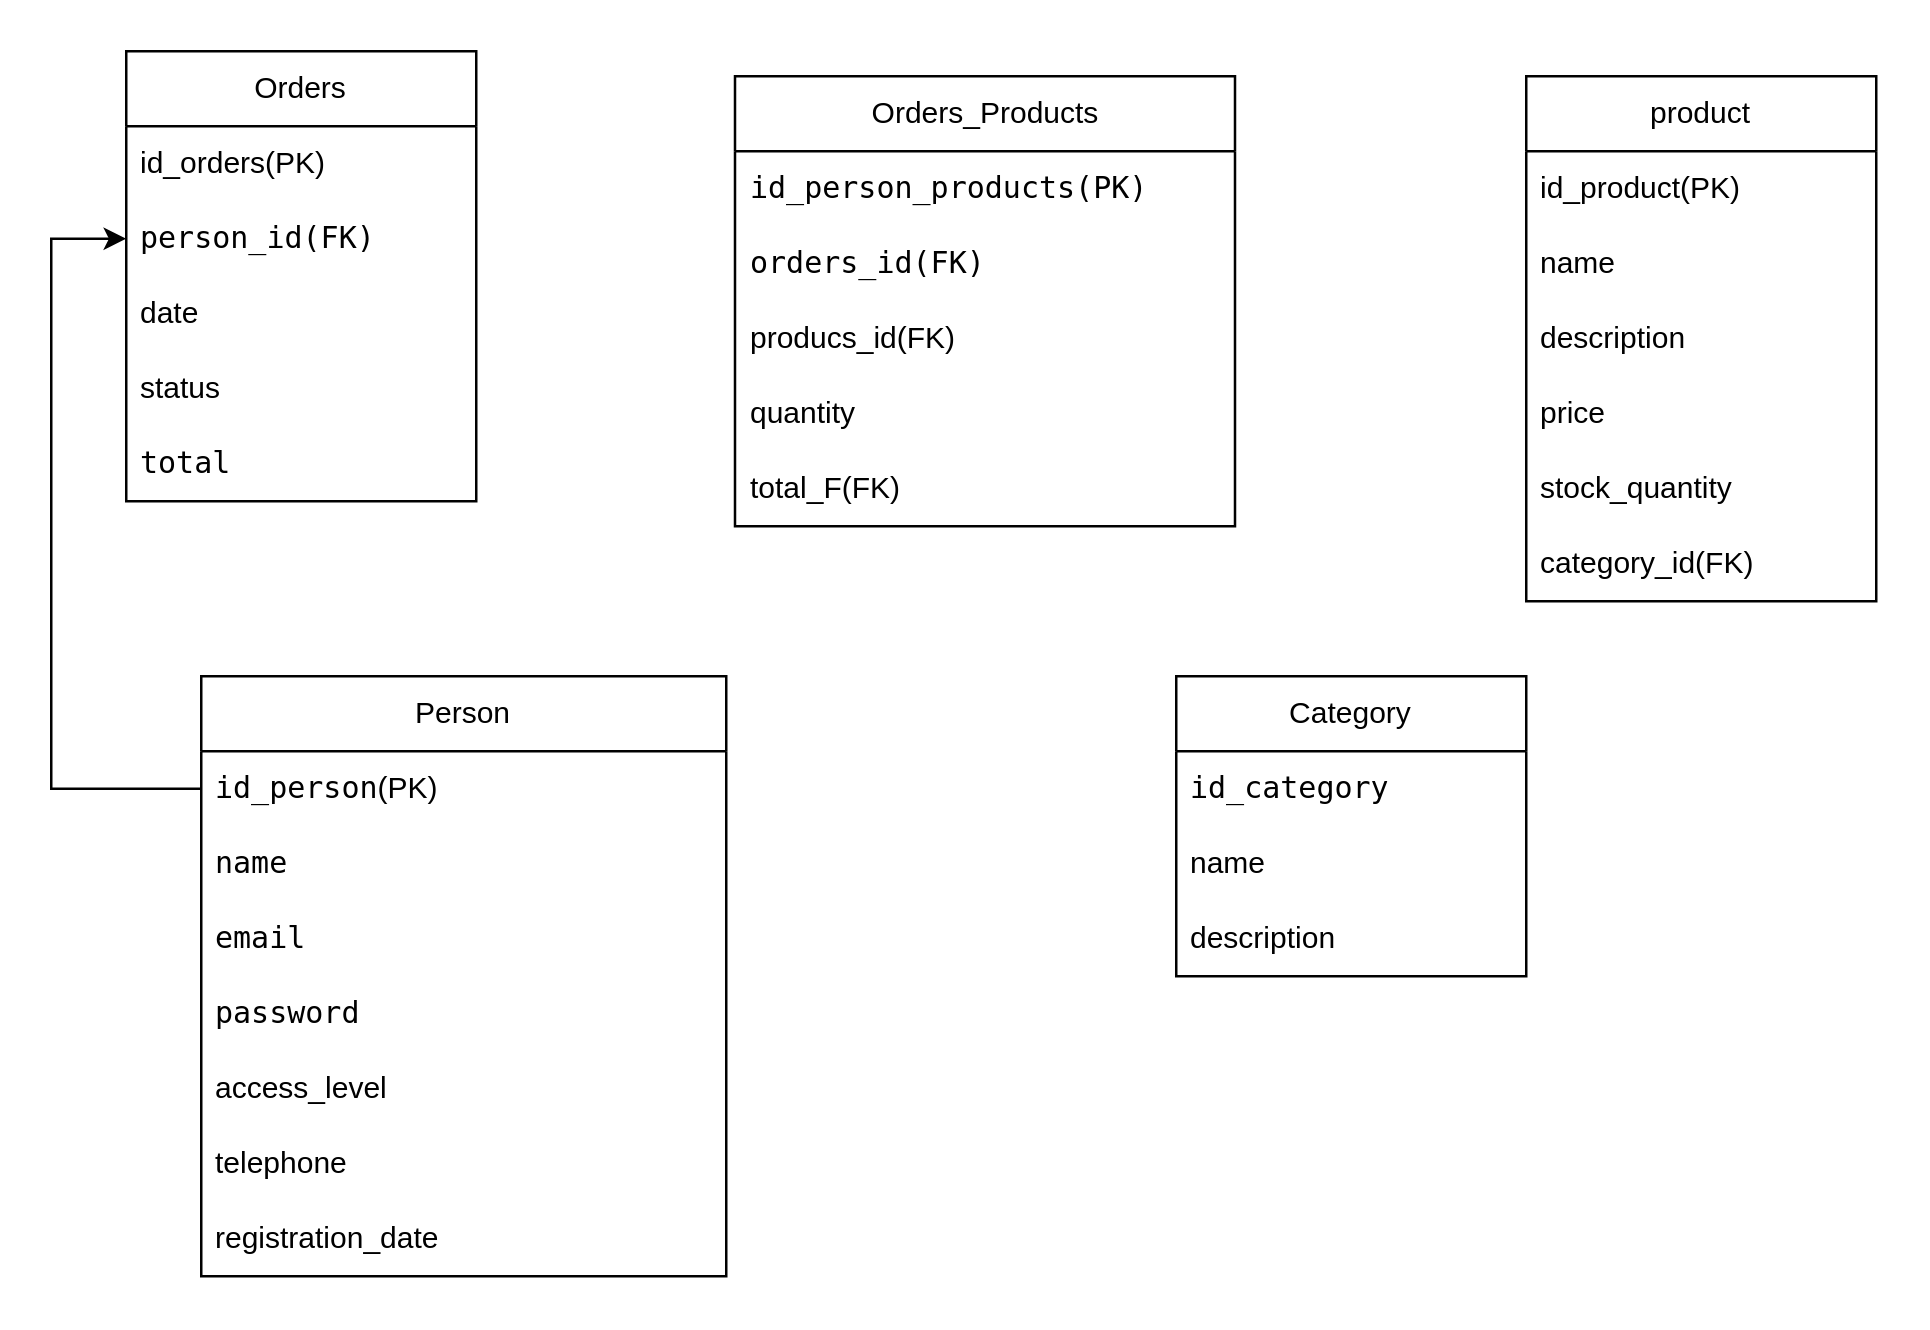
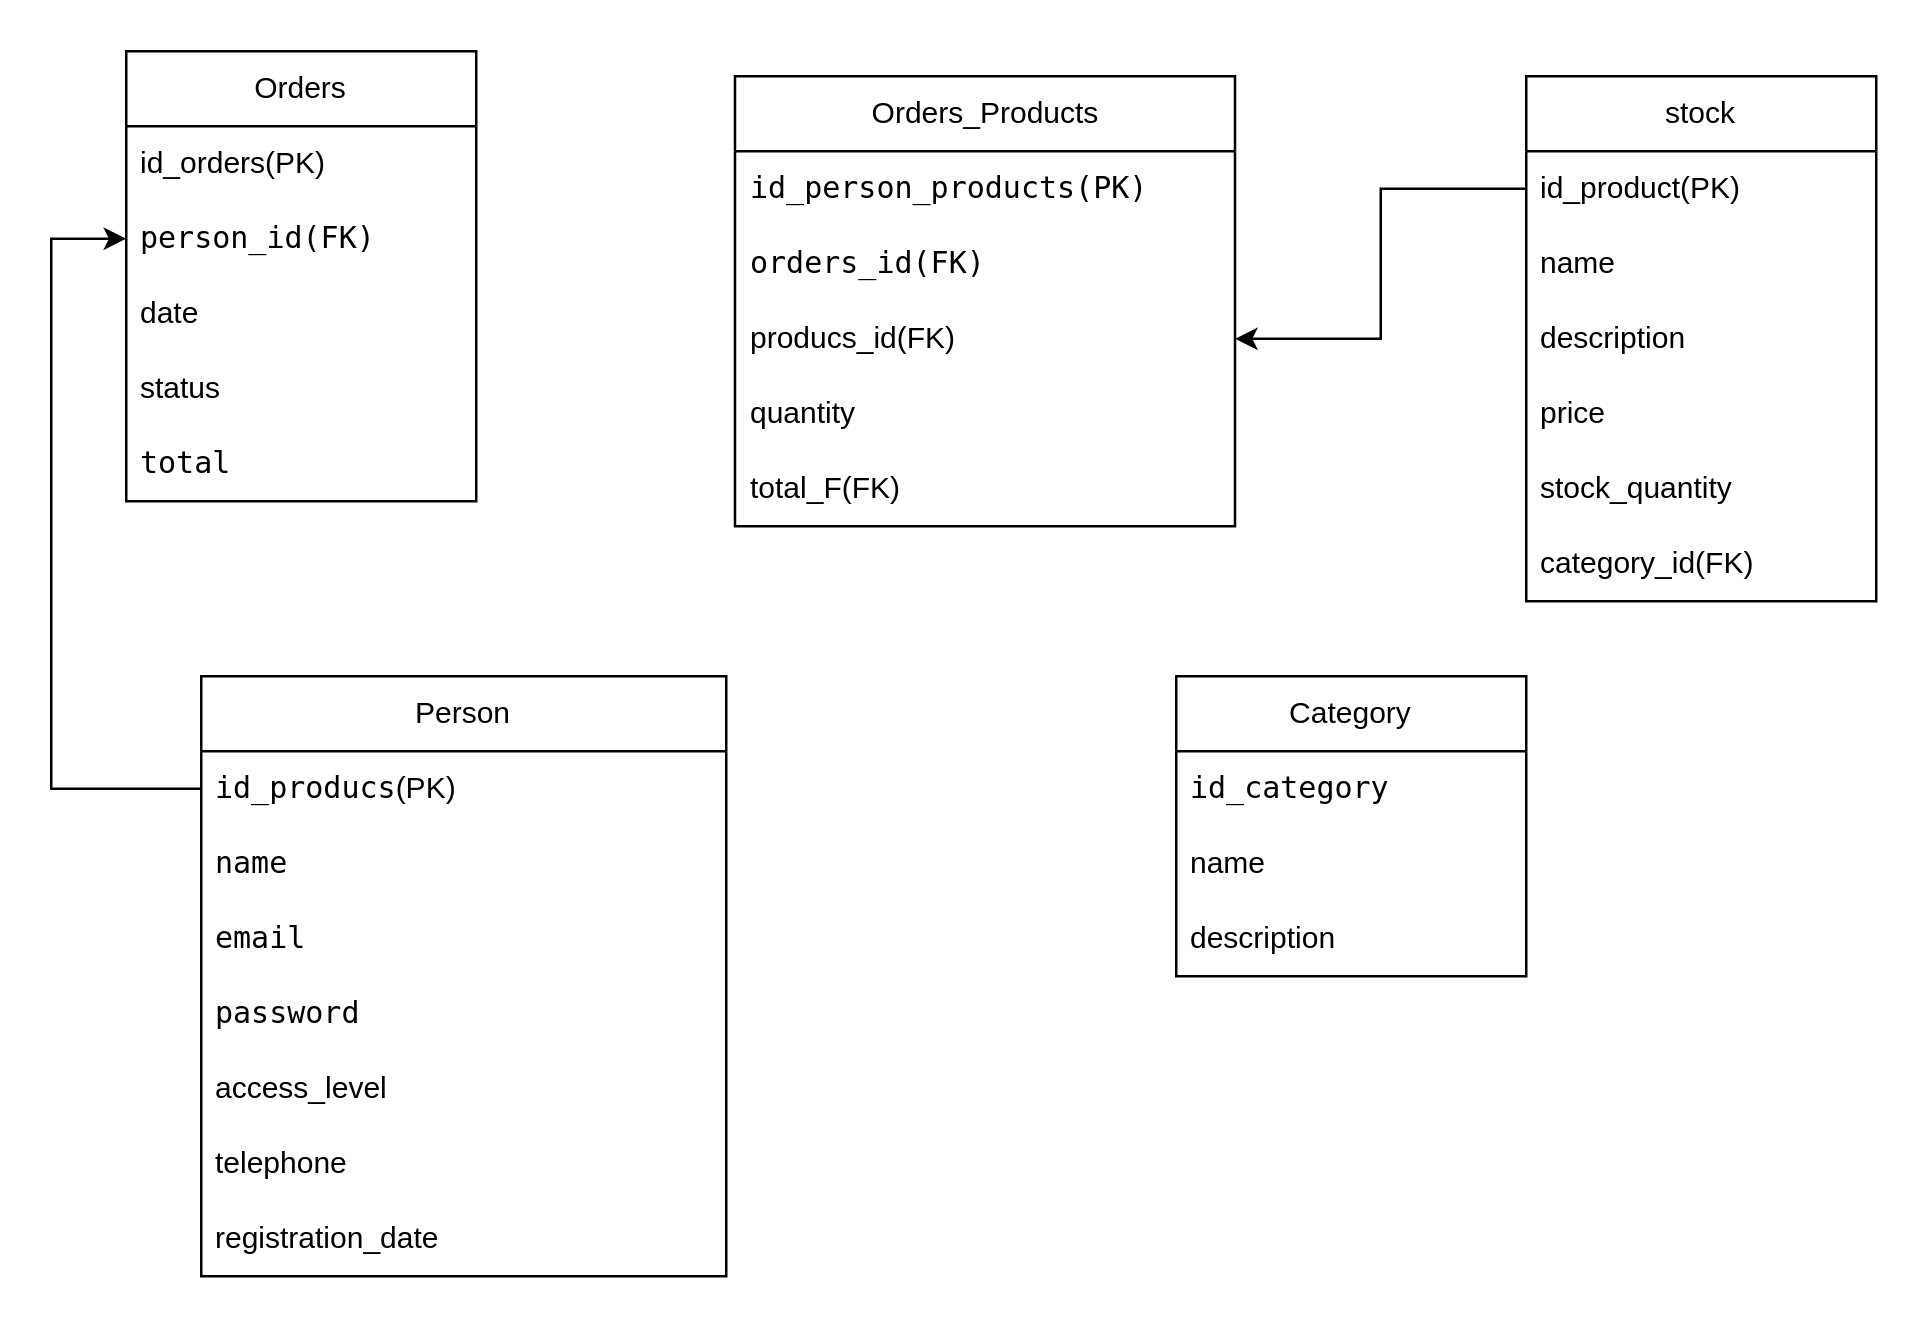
node "product": label "product" -> "stock"
edge "id_product(PK)" -> "producs_id(FK)": added
node "id_person(PK)": label "id_person(PK)" -> "id_producs(PK)"
